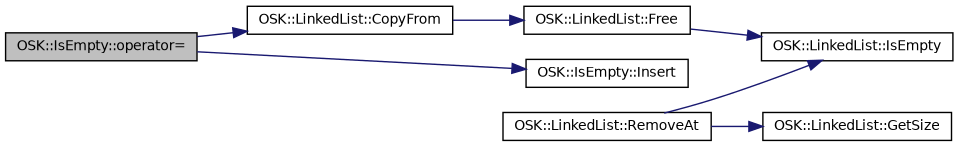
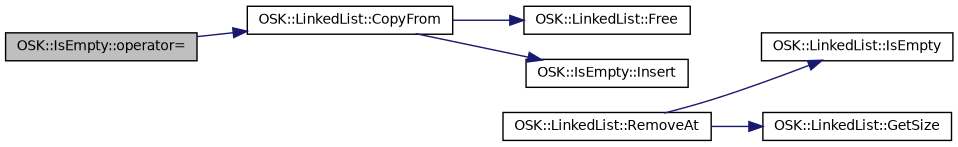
edge "OSK::LinkedList::Free" -> "OSK::LinkedList::IsEmpty": removed
edge "OSK::IsEmpty::operator=" -> "OSK::IsEmpty::Insert": now "OSK::LinkedList::CopyFrom" -> "OSK::IsEmpty::Insert"
